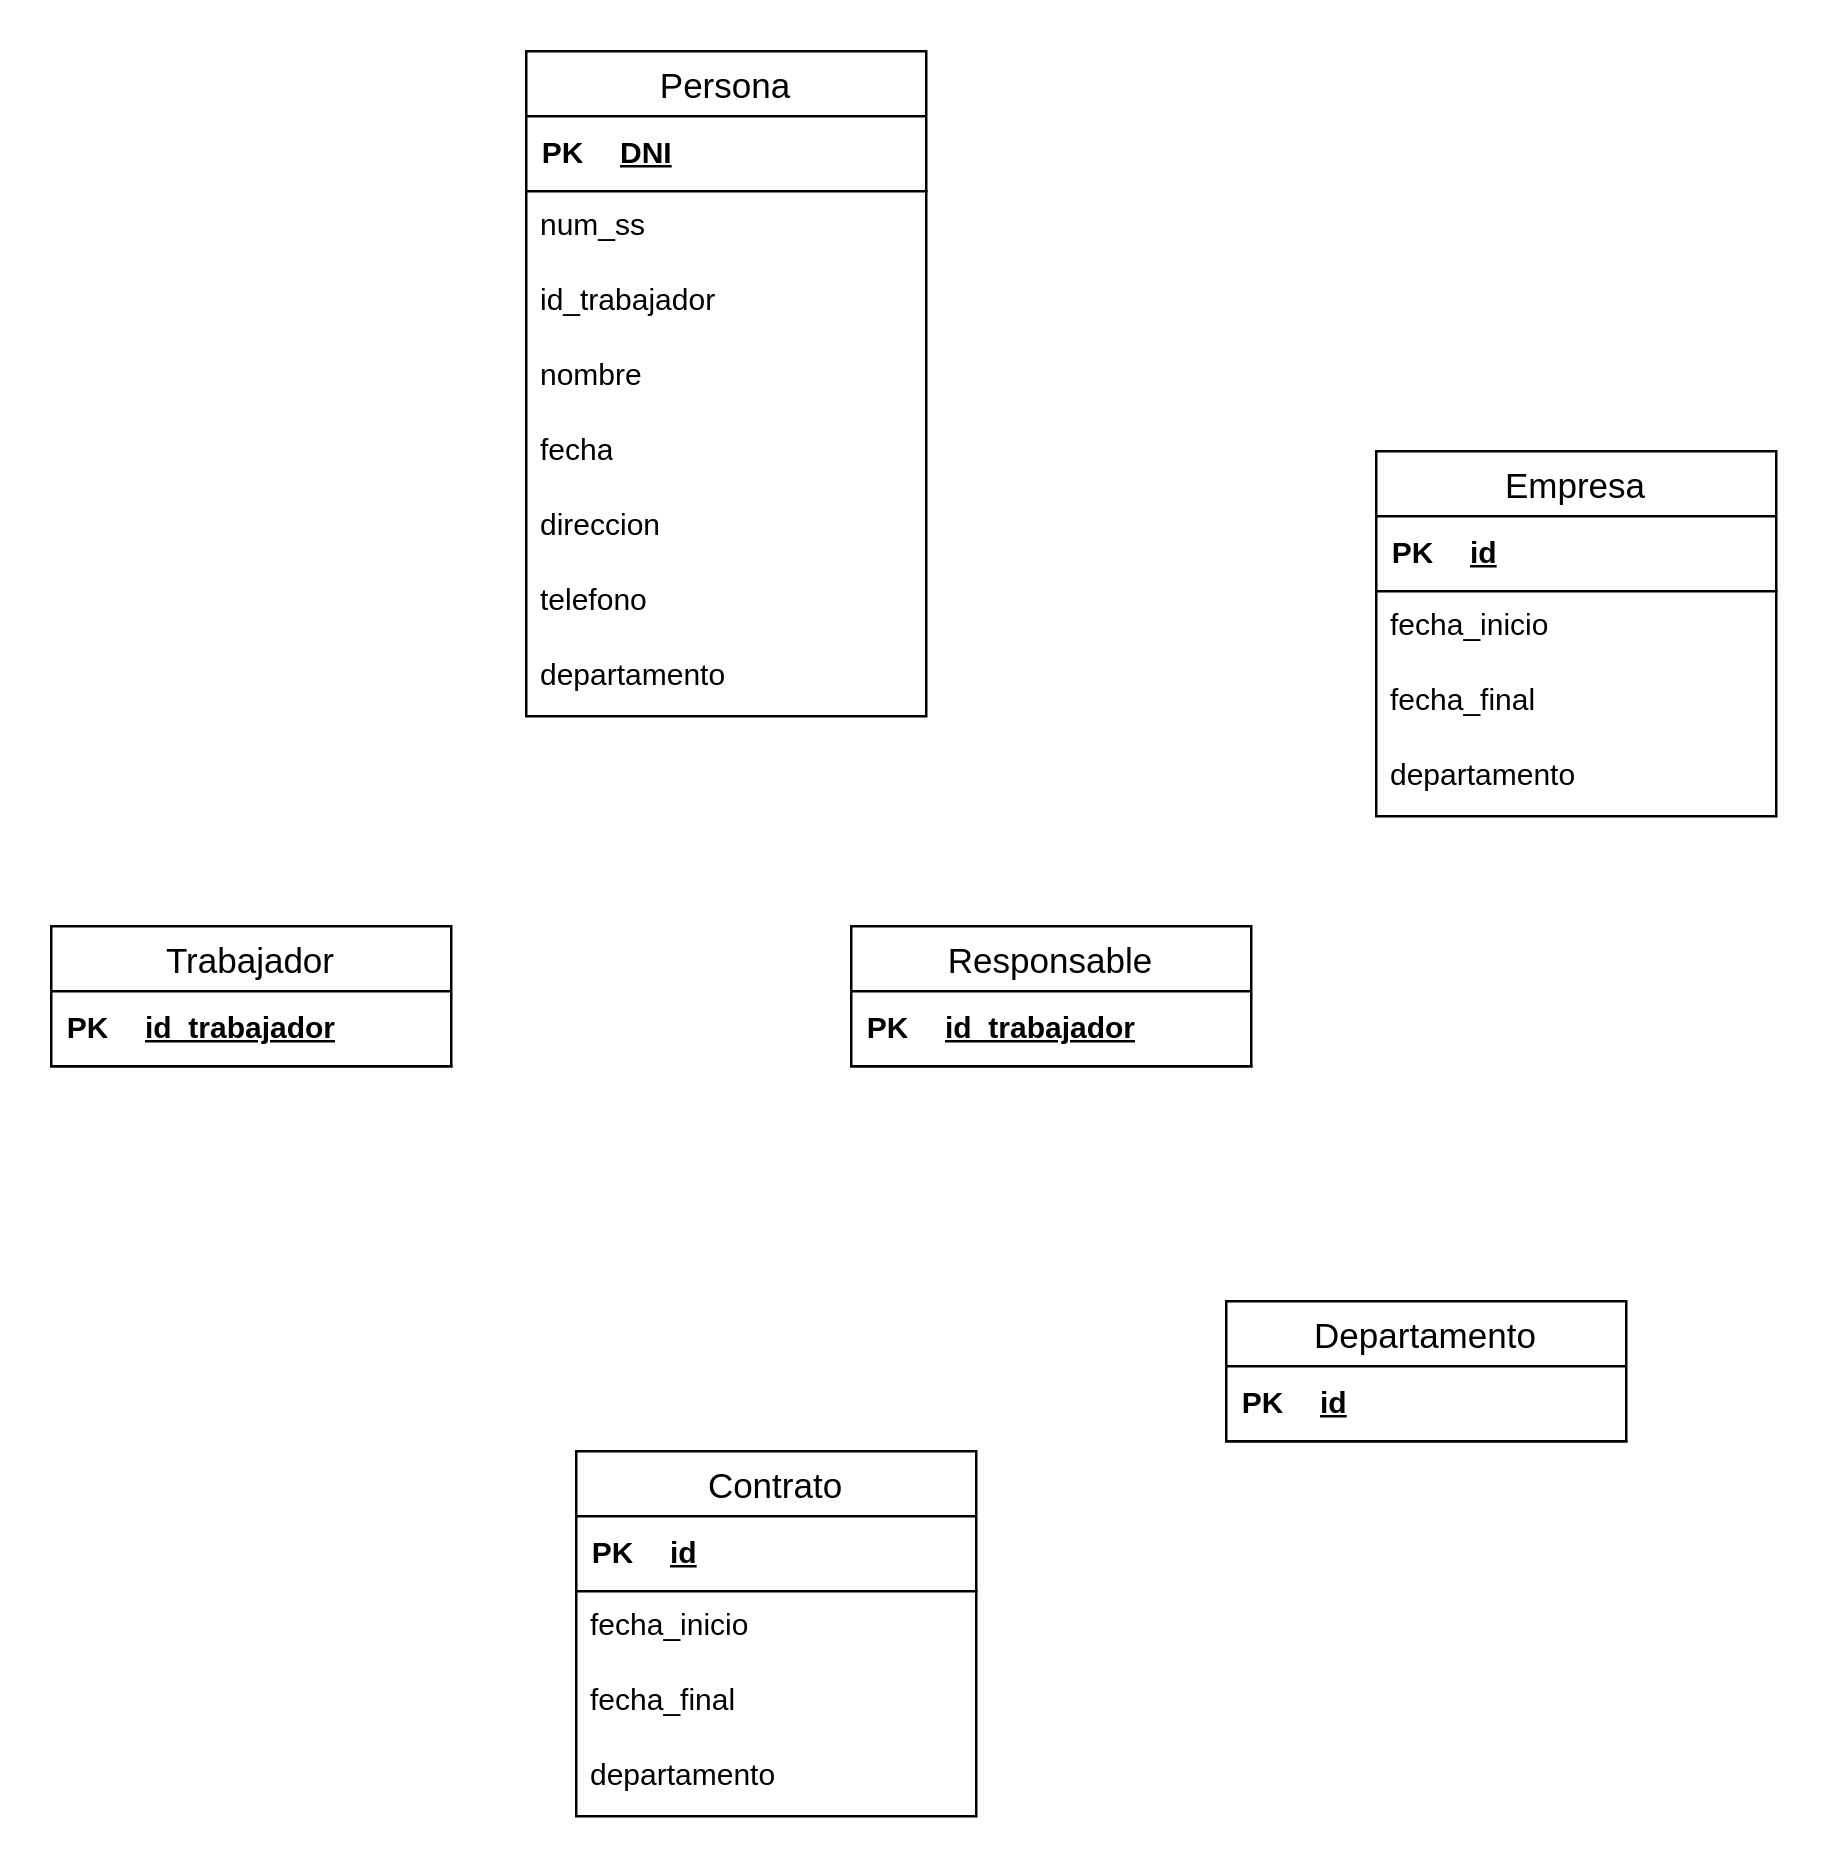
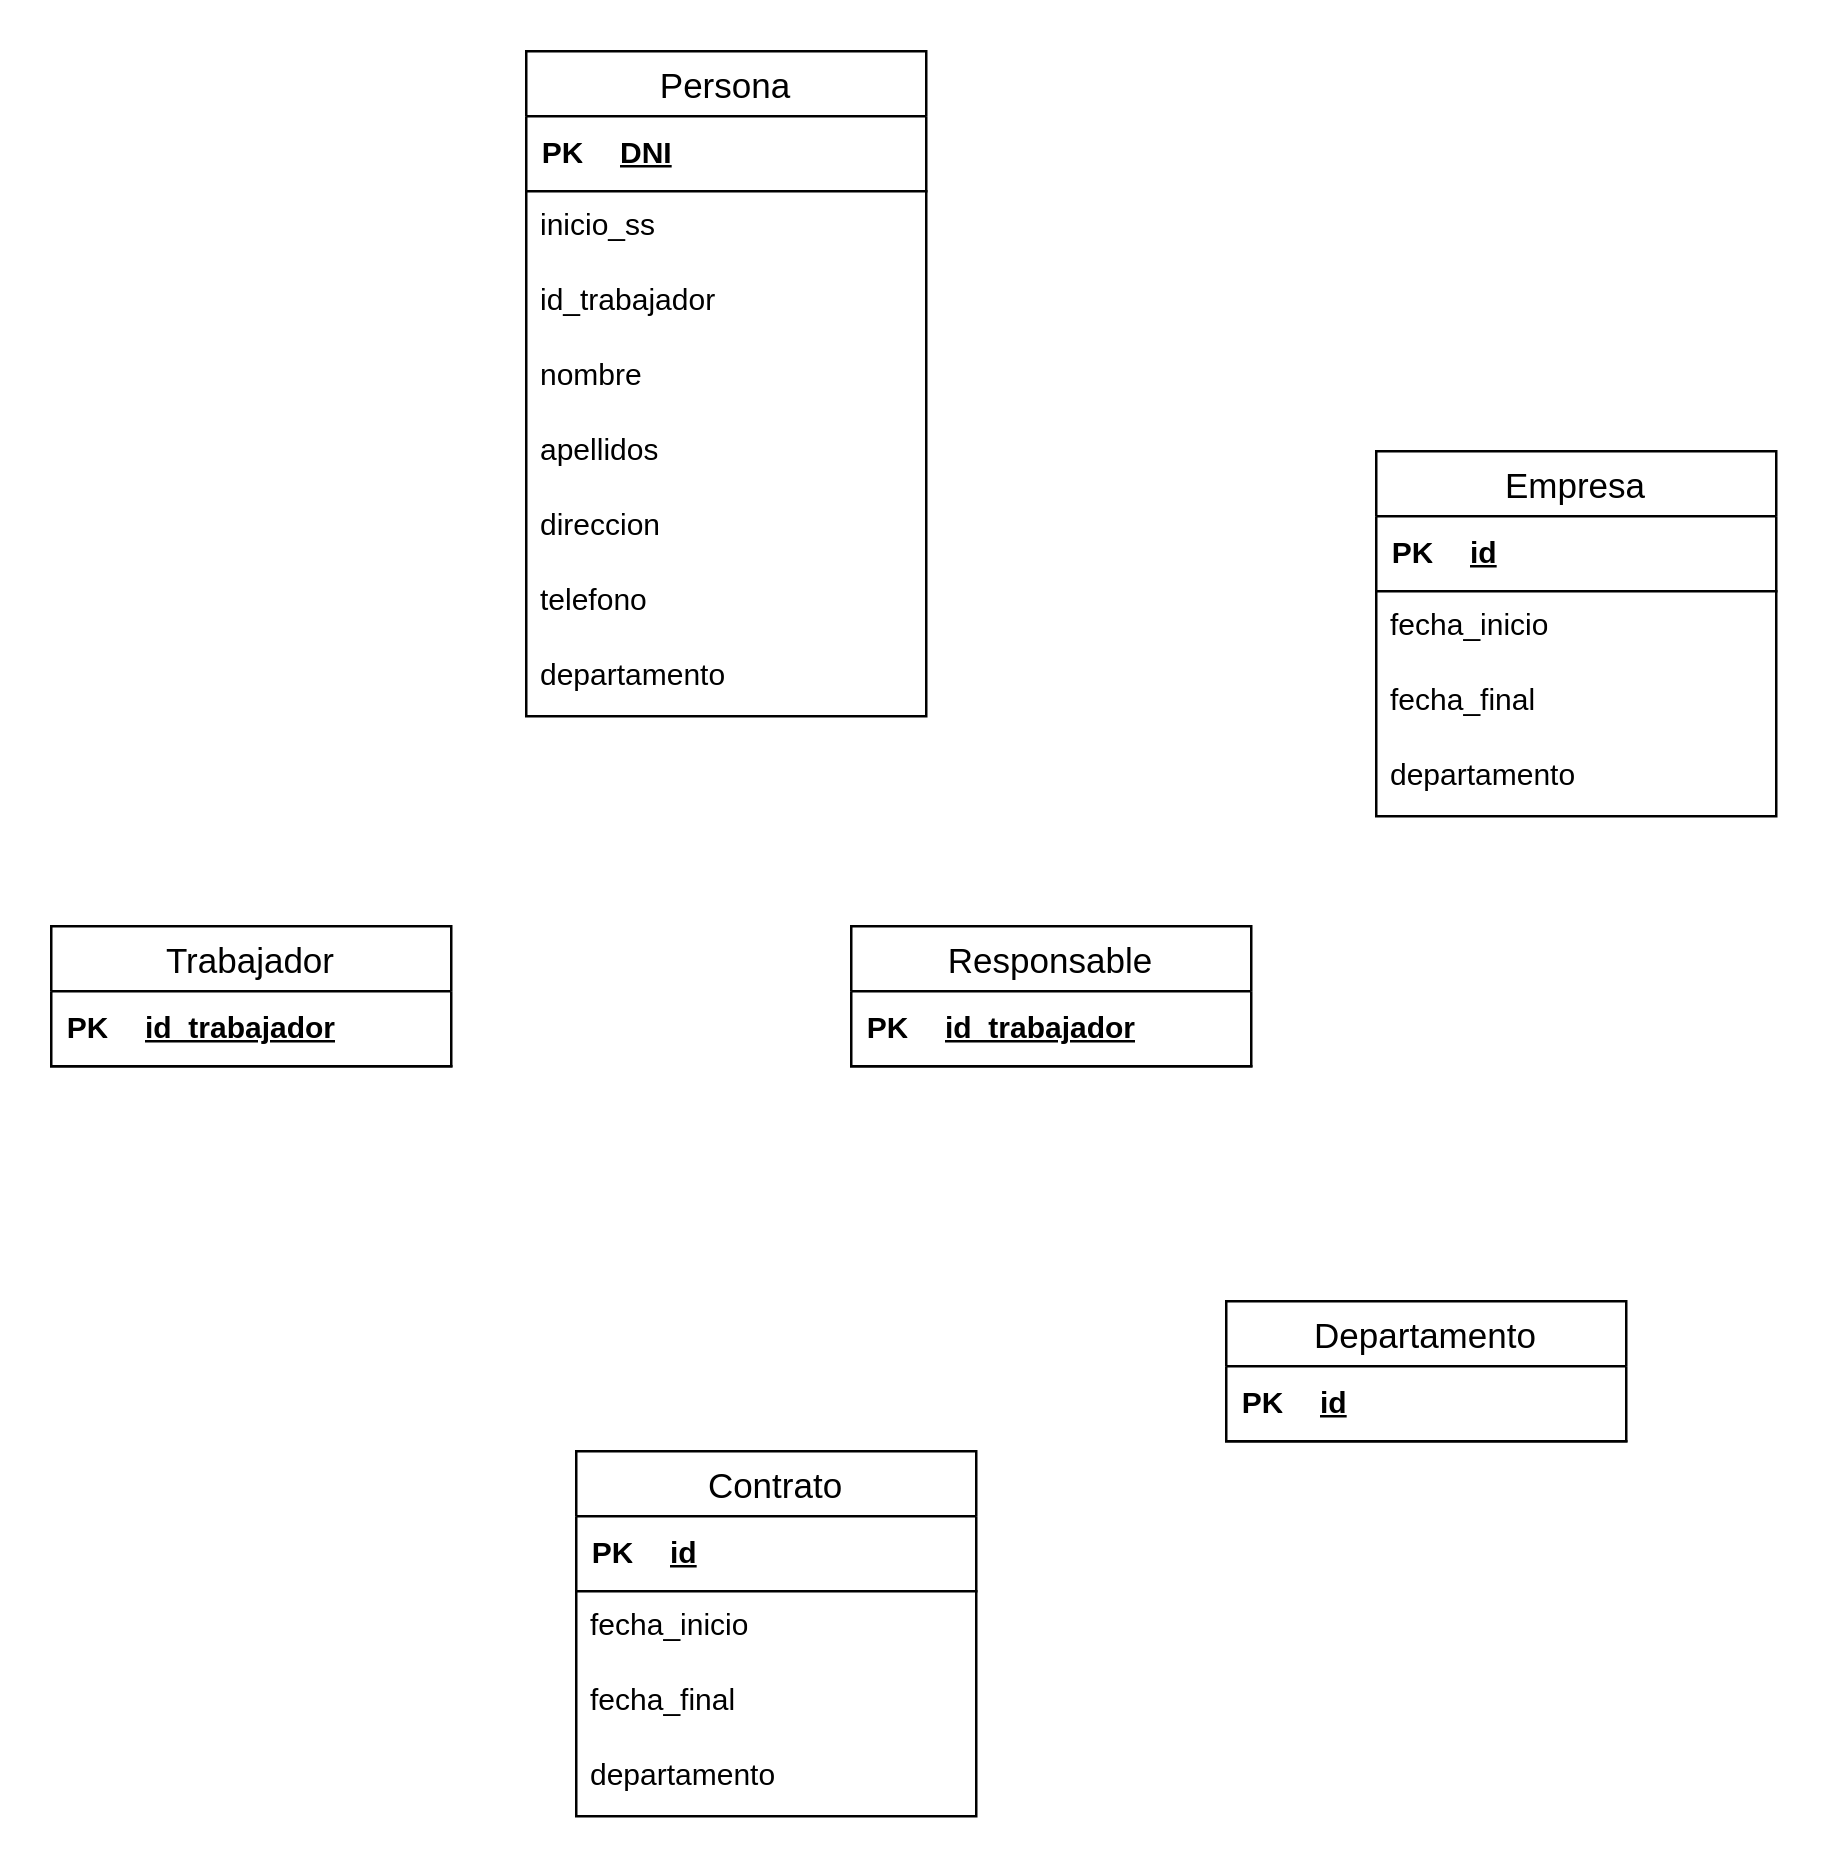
node "num_ss": label "num_ss" -> "inicio_ss"
node "fecha": label "fecha" -> "apellidos"
